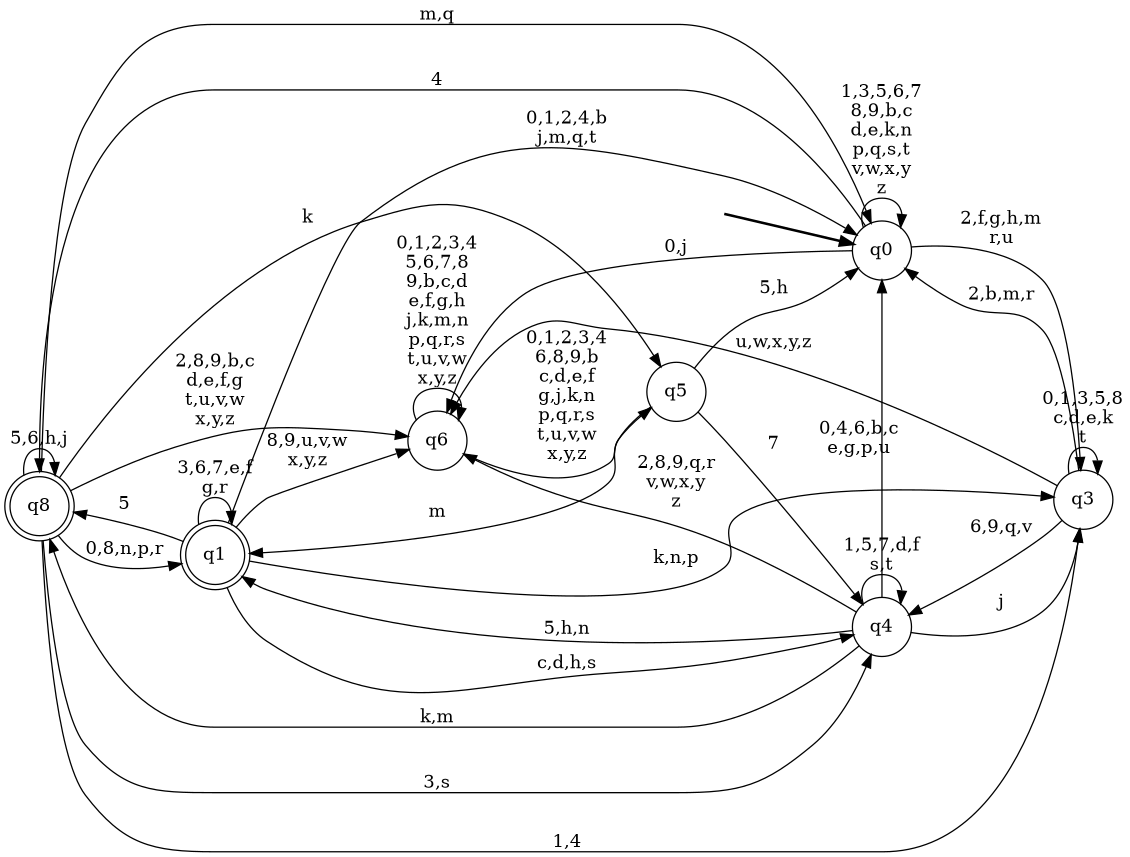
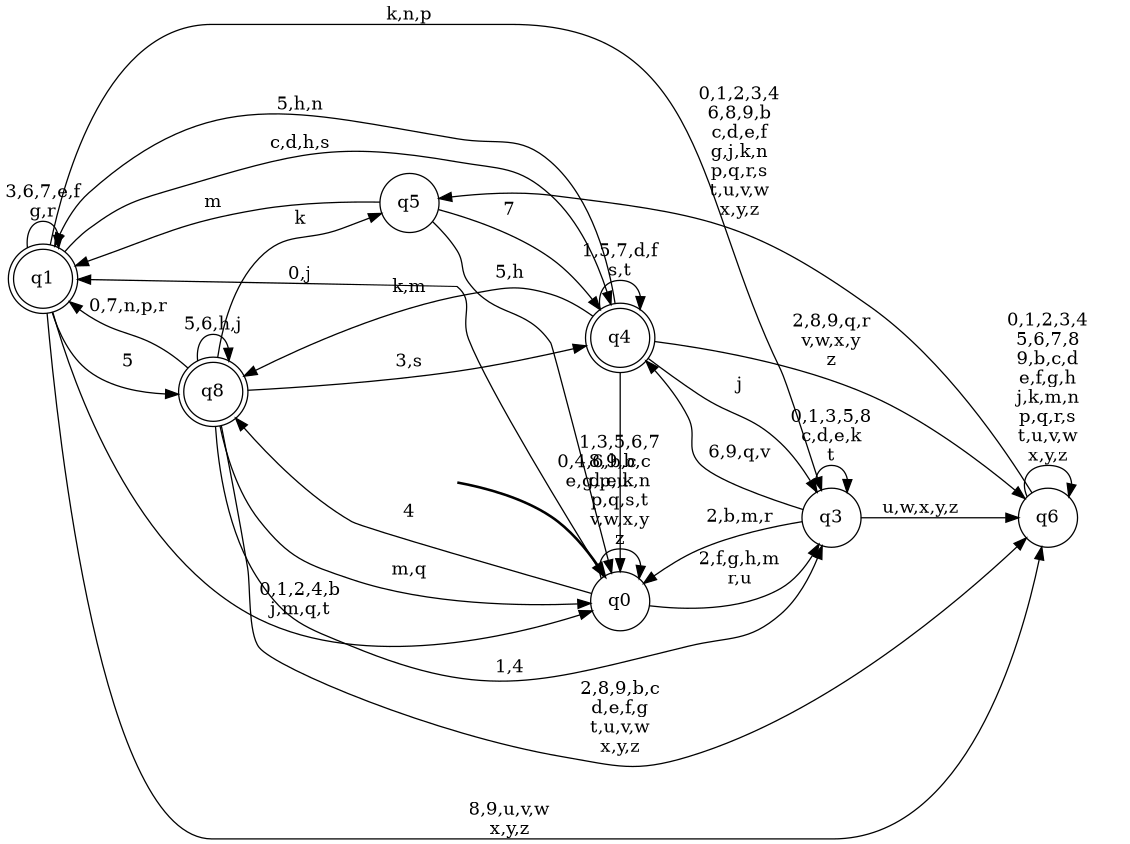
edge "q0" -> "q6": now "q0" -> "q1"
edge "q8" -> "q1": label "0,8,n,p,r" -> "0,7,n,p,r"
node "q4": shape circle -> doublecircle
